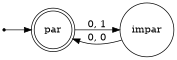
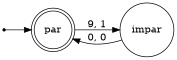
edge "par" -> "impar": label "0, 1" -> "9, 1"
